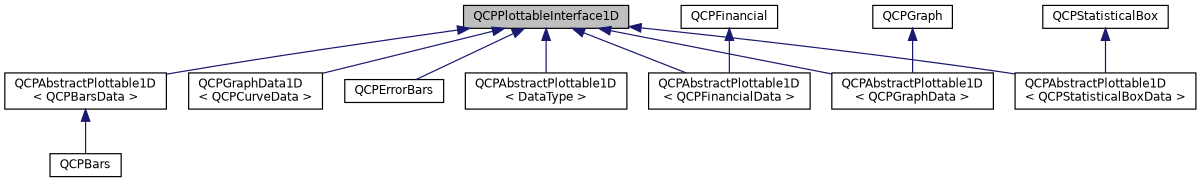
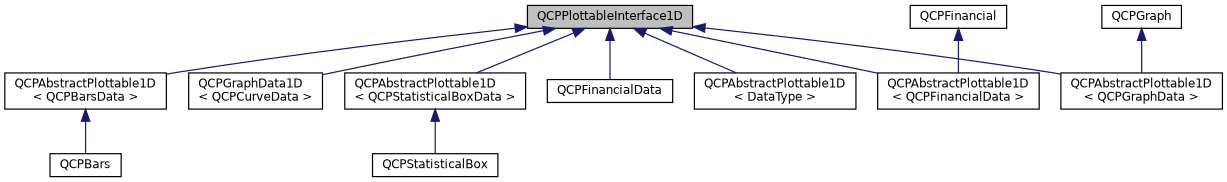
edge "QCPAbstractPlottable1D < QCPStatisticalBoxData >" -> "QCPStatisticalBox": reversed
node "QCPErrorBars": label "QCPErrorBars" -> "QCPFinancialData"
